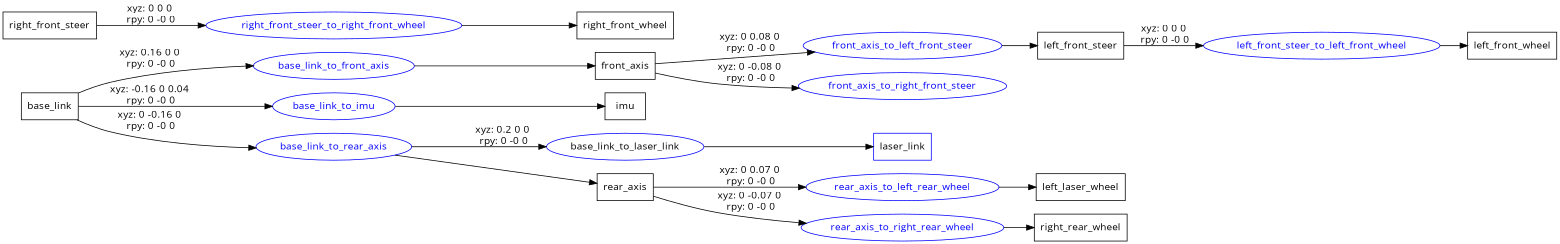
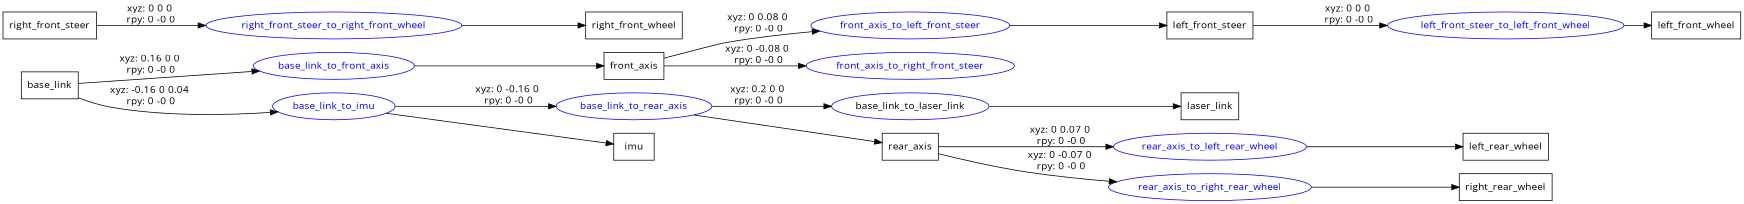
edge "base_link" -> "base_link_to_rear_axis": now "base_link_to_imu" -> "base_link_to_rear_axis"
node "laser_link": color blue -> black
node "left_laser_wheel": label "left_laser_wheel" -> "left_rear_wheel"
